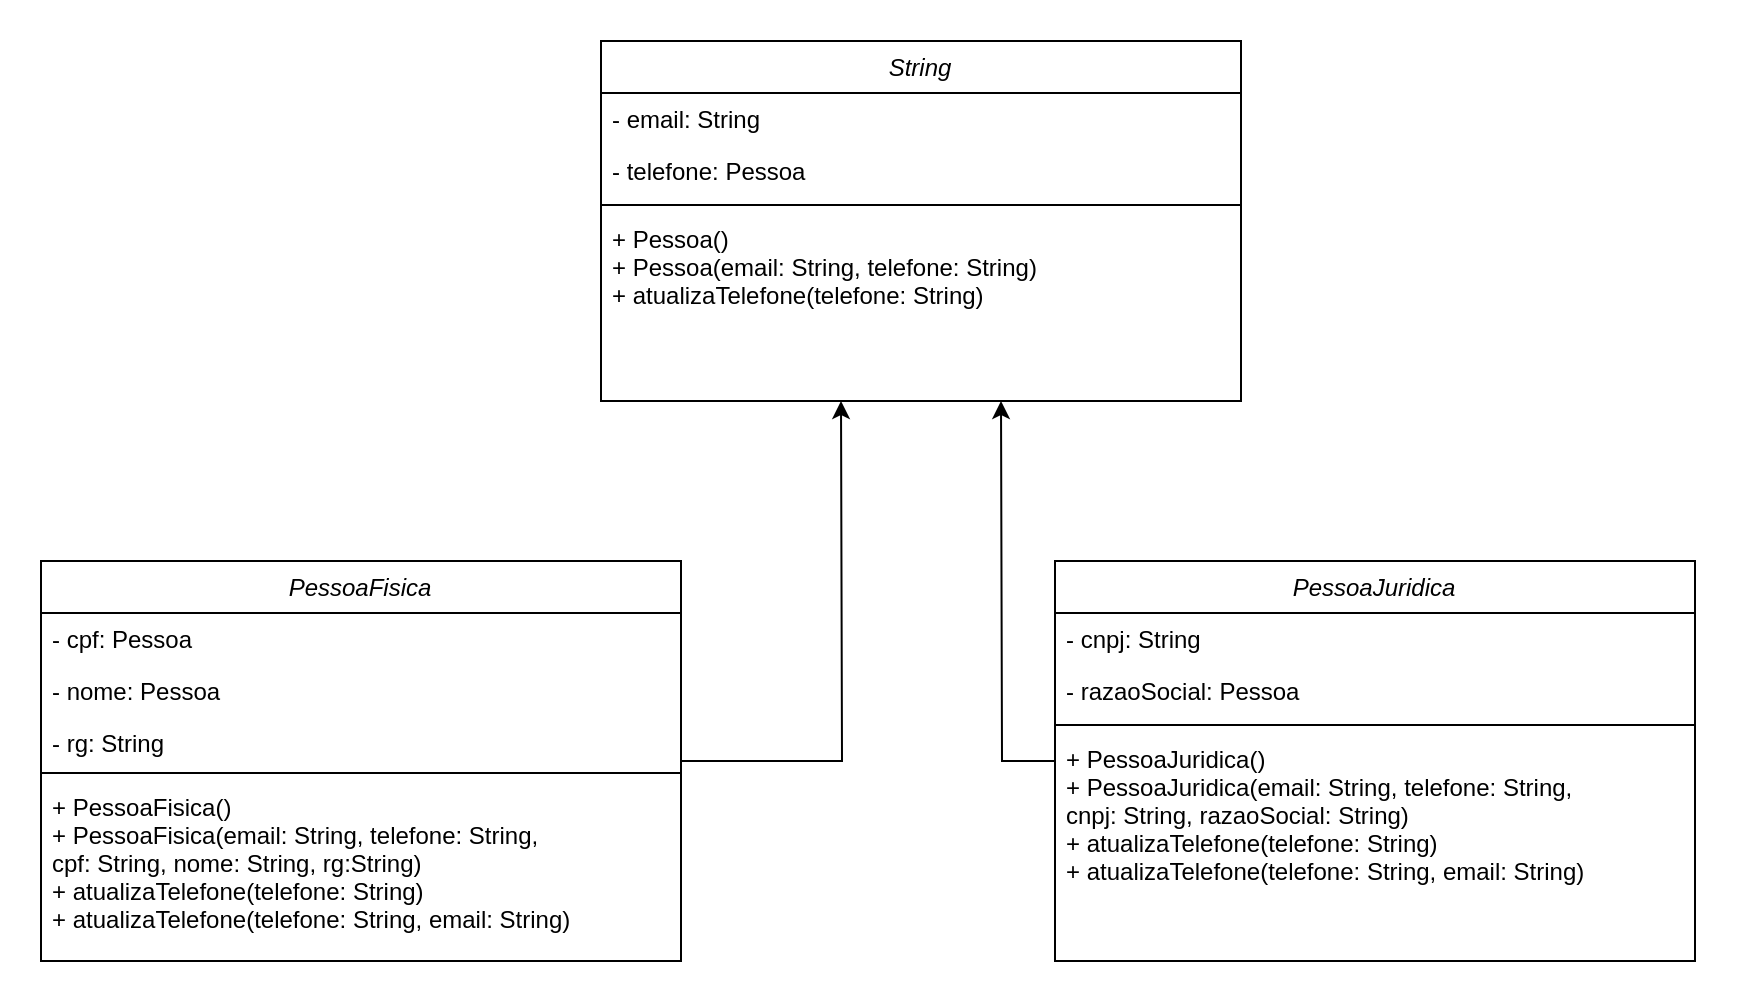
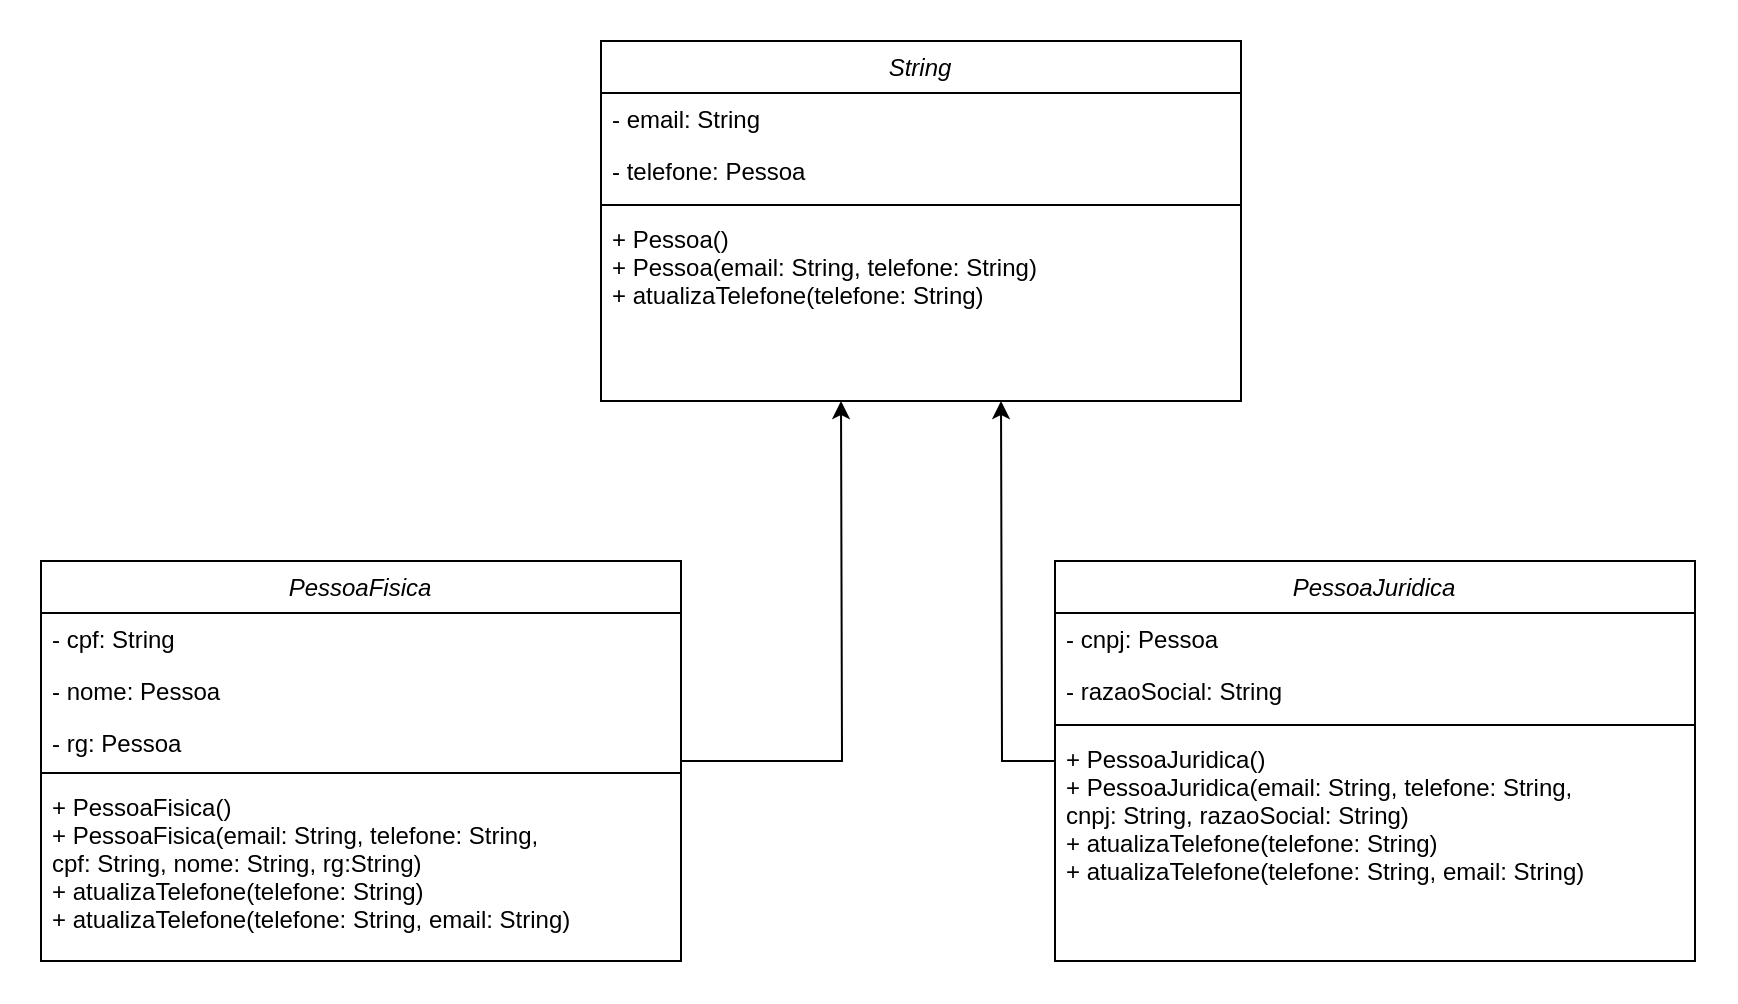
node "- cpf: Pessoa": label "- cpf: Pessoa" -> "- cpf: String"
node "- cnpj: String": label "- cnpj: String" -> "- cnpj: Pessoa"
node "- razaoSocial: Pessoa": label "- razaoSocial: Pessoa" -> "- razaoSocial: String"
node "- rg: String": label "- rg: String" -> "- rg: Pessoa"
